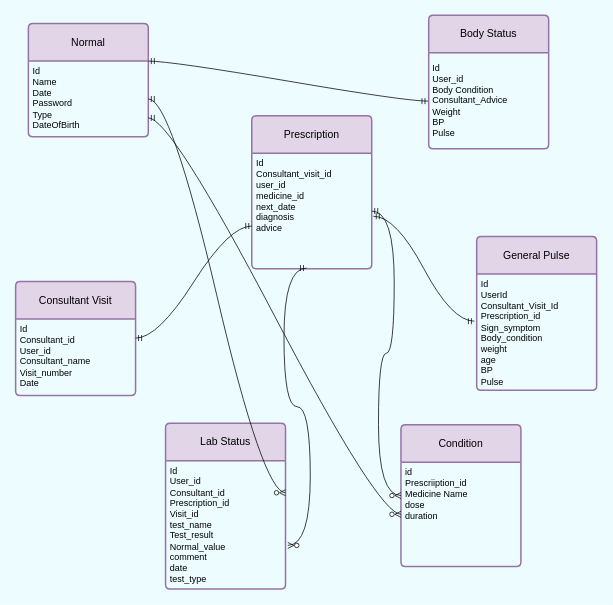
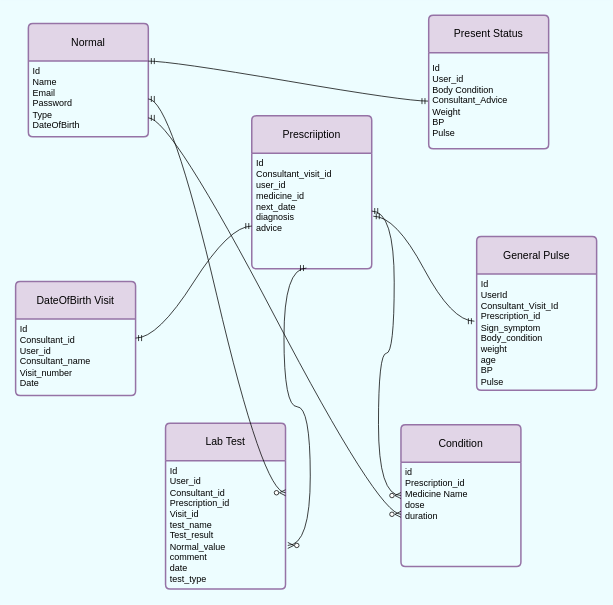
node "Body Status": label "Body Status" -> "Present Status"
node "Id Name Date Password Type DateOfBirth": label "Id Name Date Password Type DateOfBirth" -> "Id Name Email Password Type DateOfBirth"
node "Prescription": label "Prescription" -> "Prescriiption"
node "Consultant Visit": label "Consultant Visit" -> "DateOfBirth Visit"
node "Lab Status": label "Lab Status" -> "Lab Test"
node "id Prescriiption_id Medicine Name dose duration": label "id Prescriiption_id Medicine Name dose duration" -> "id Prescription_id Medicine Name dose duration"
